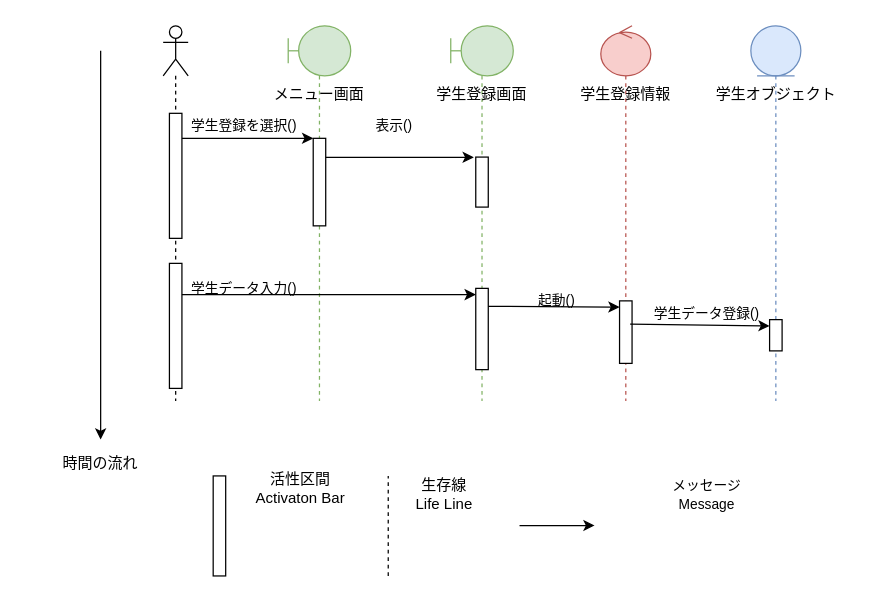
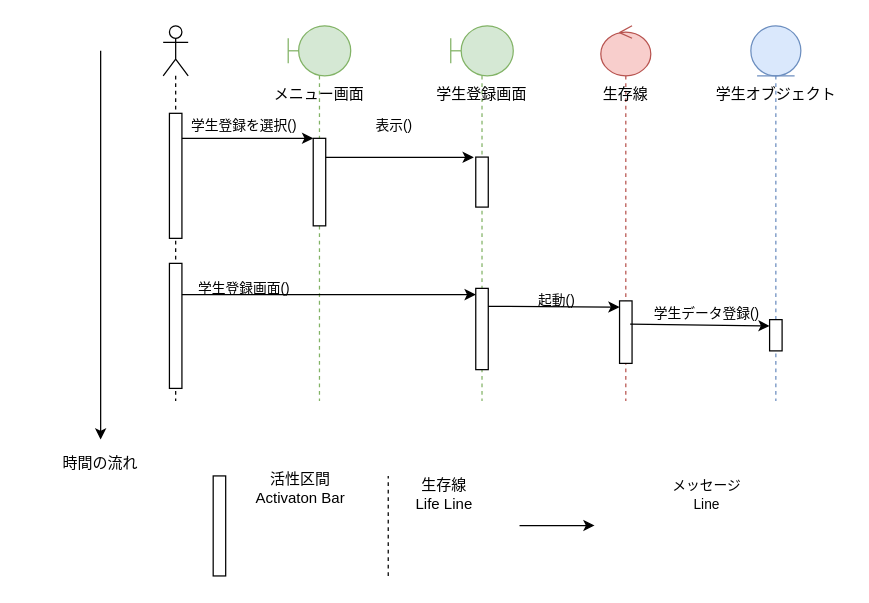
node "学生登録情報": label "学生登録情報" -> "生存線"
node "学生データ入力()": label "学生データ入力()" -> "学生登録画面()"
node "メッセージ Message": label "メッセージ Message" -> "メッセージ Line"
